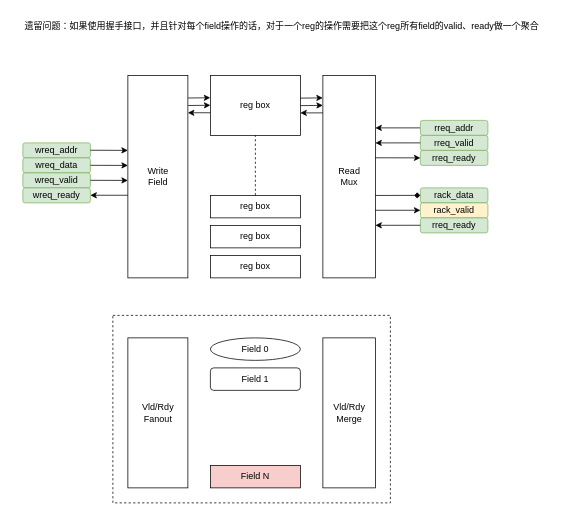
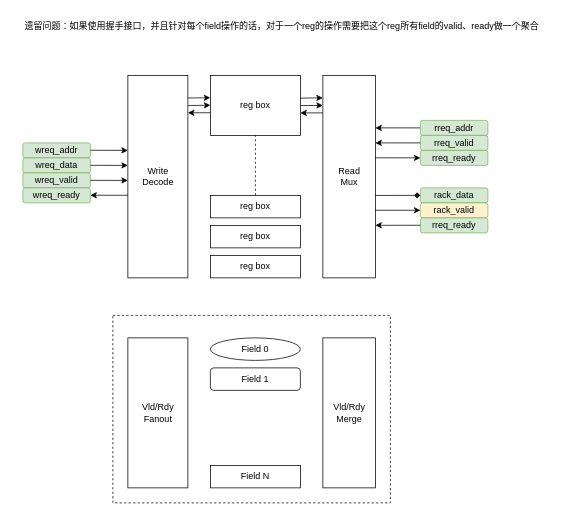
node "Write Field": label "Write Field" -> "Write Decode"
node "Field N": fillcolor #f8cecc -> #ffffff
